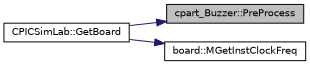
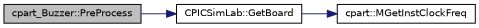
edge "CPICSimLab::GetBoard" -> "cpart_Buzzer::PreProcess": reversed
node "board::MGetInstClockFreq": label "board::MGetInstClockFreq" -> "cpart::MGetInstClockFreq"
